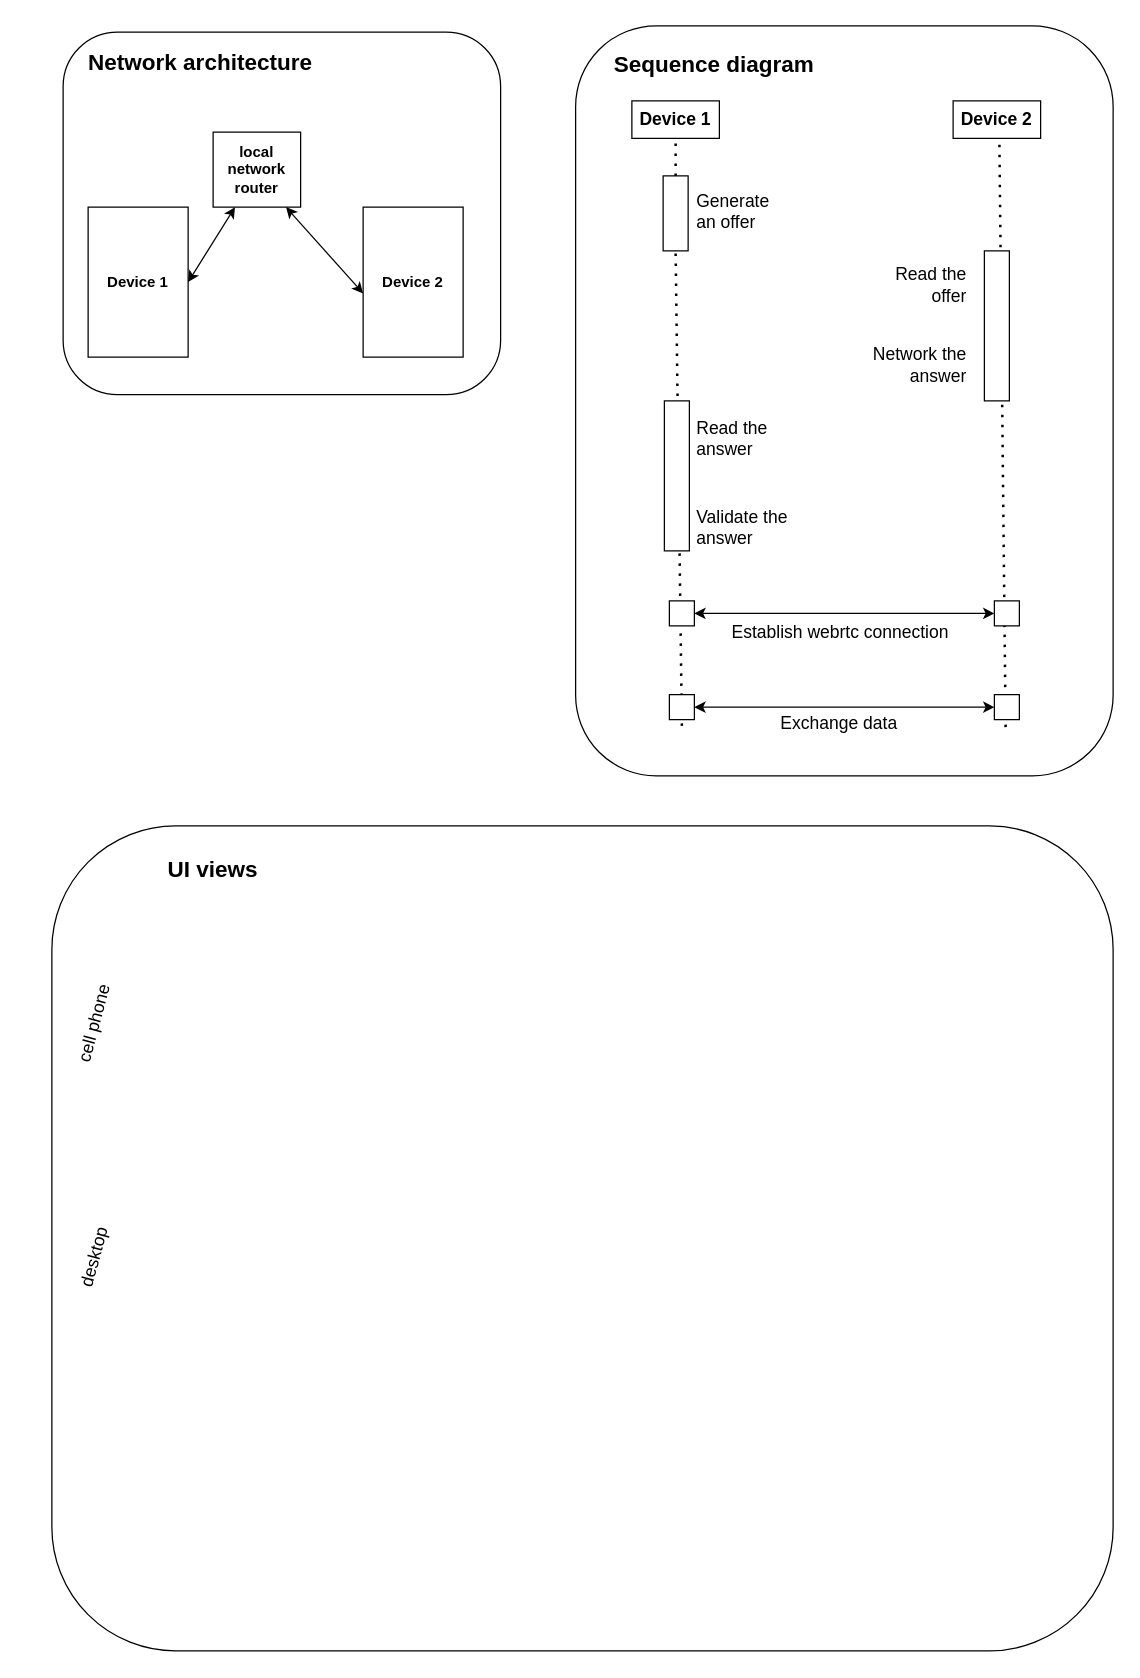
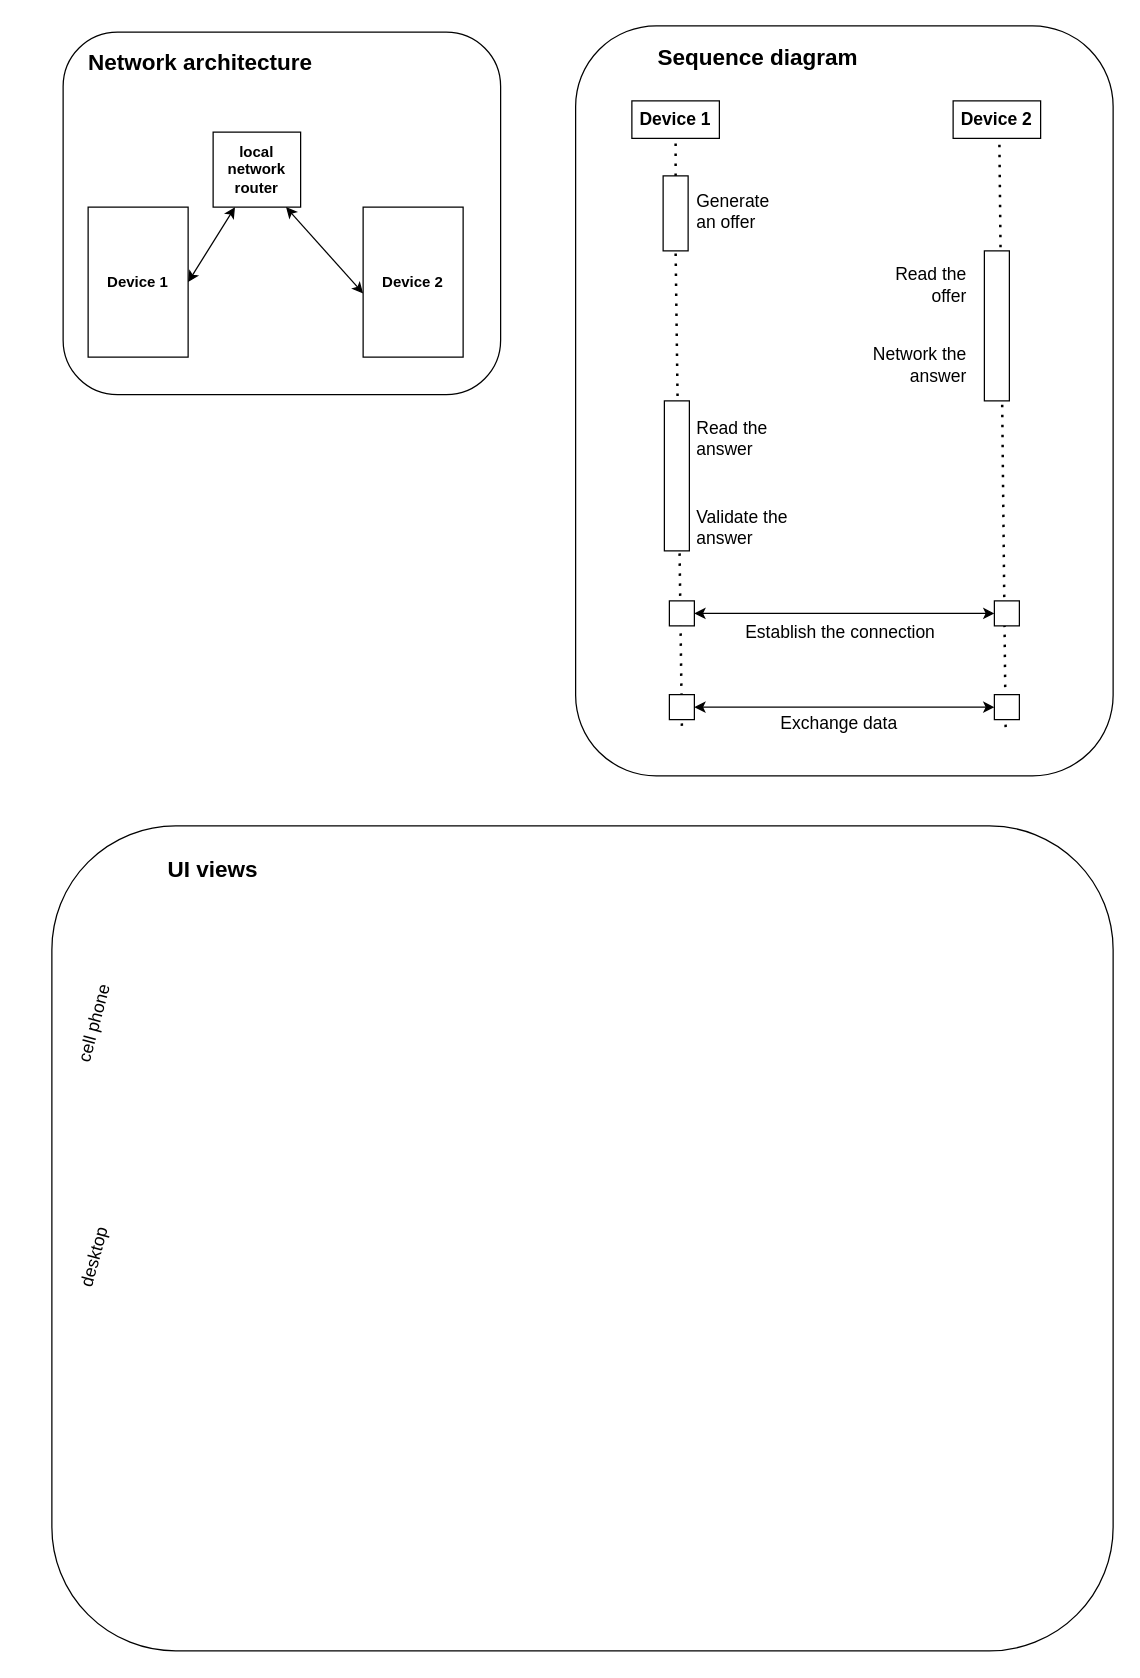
node "Sequence diagram": moved (714, 64) -> (758, 58)
node "Establish webrtc connection": label "Establish webrtc connection" -> "Establish the connection"
